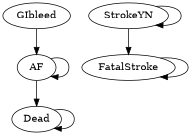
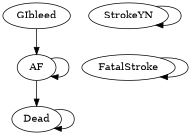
edge "StrokeYN" -> "FatalStroke": removed
